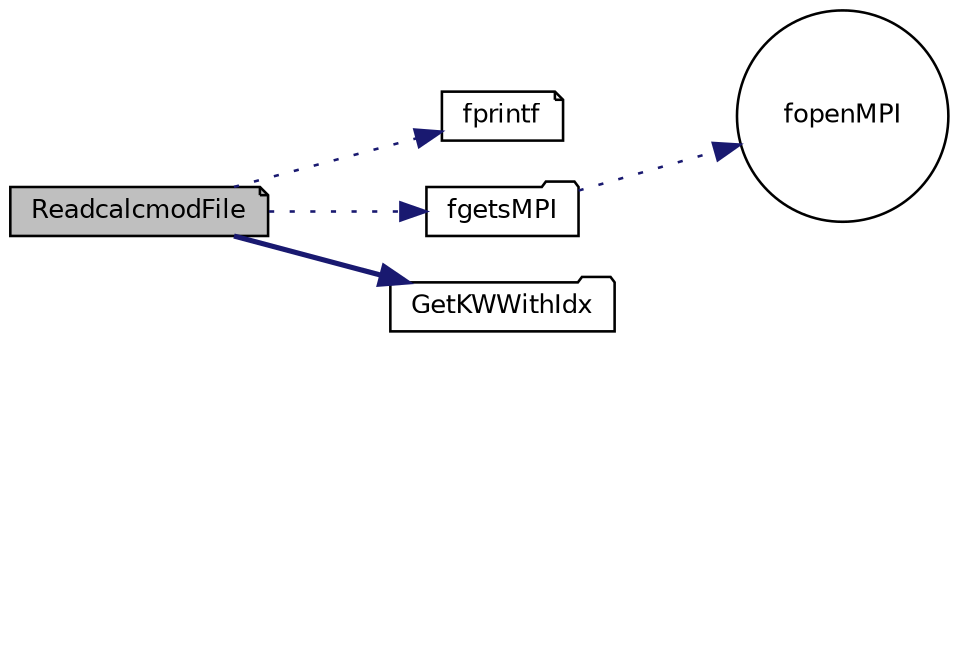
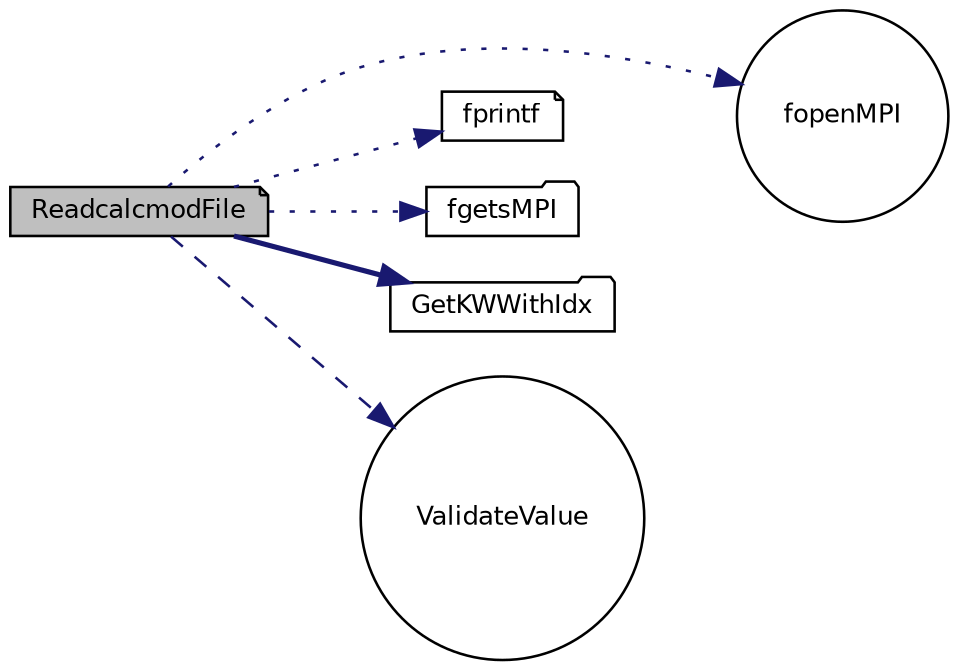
edge "fgetsMPI" -> "fopenMPI": now "ReadcalcmodFile" -> "fopenMPI"
node "ValidateValue": added
